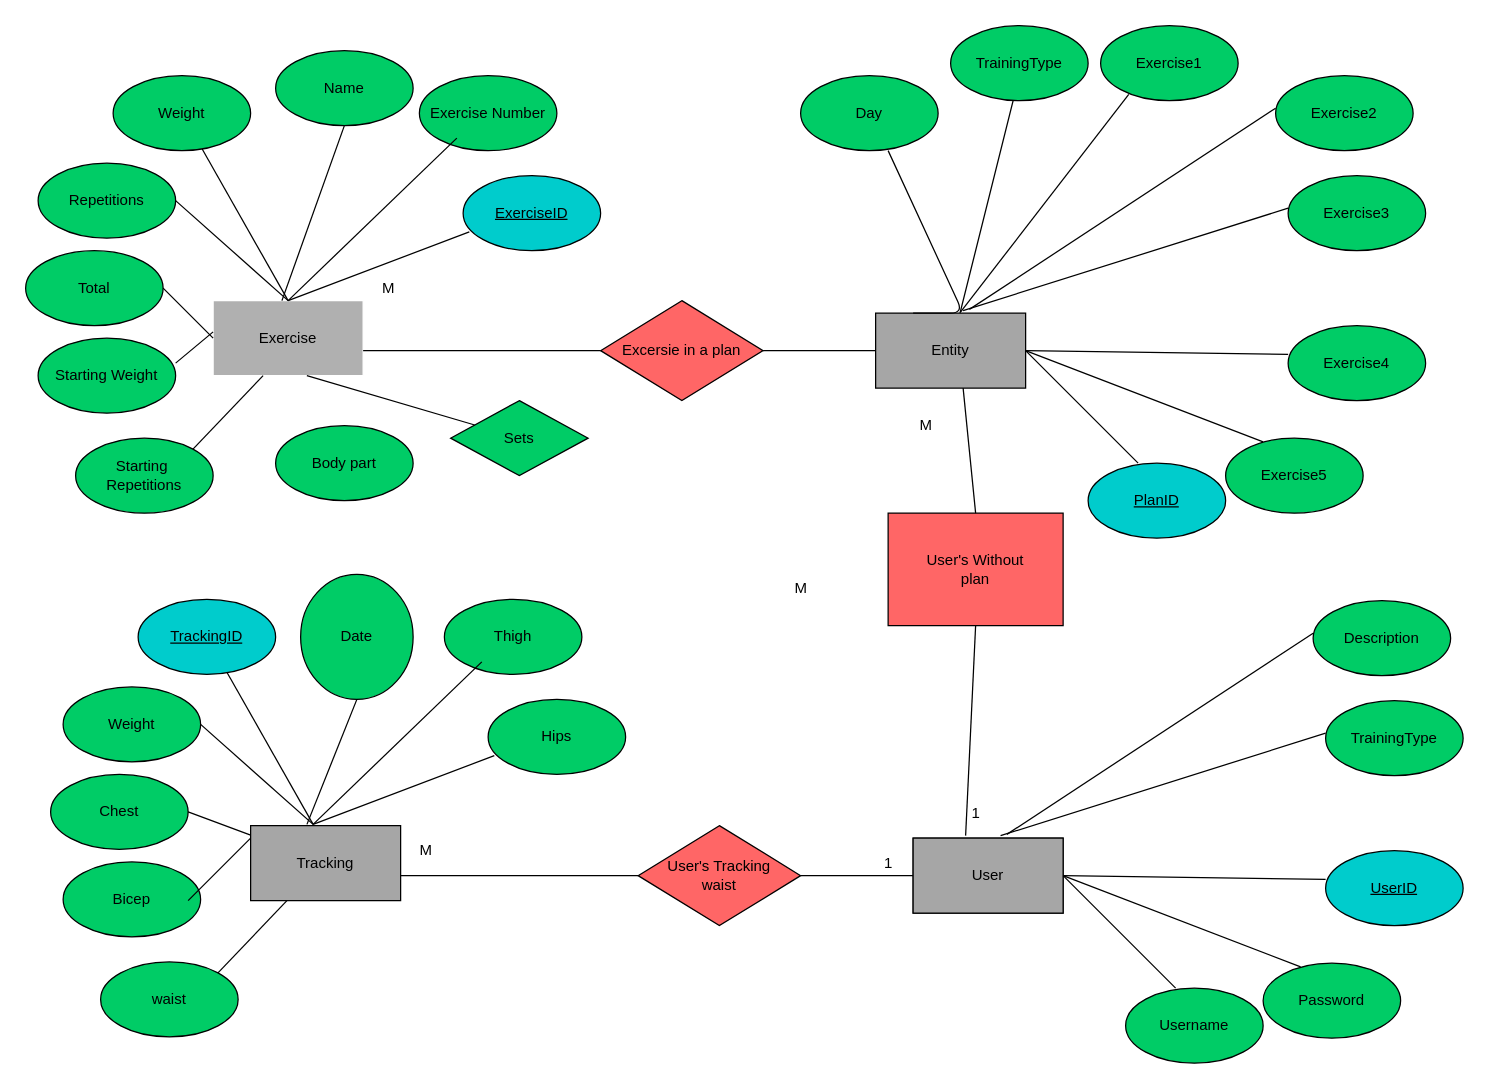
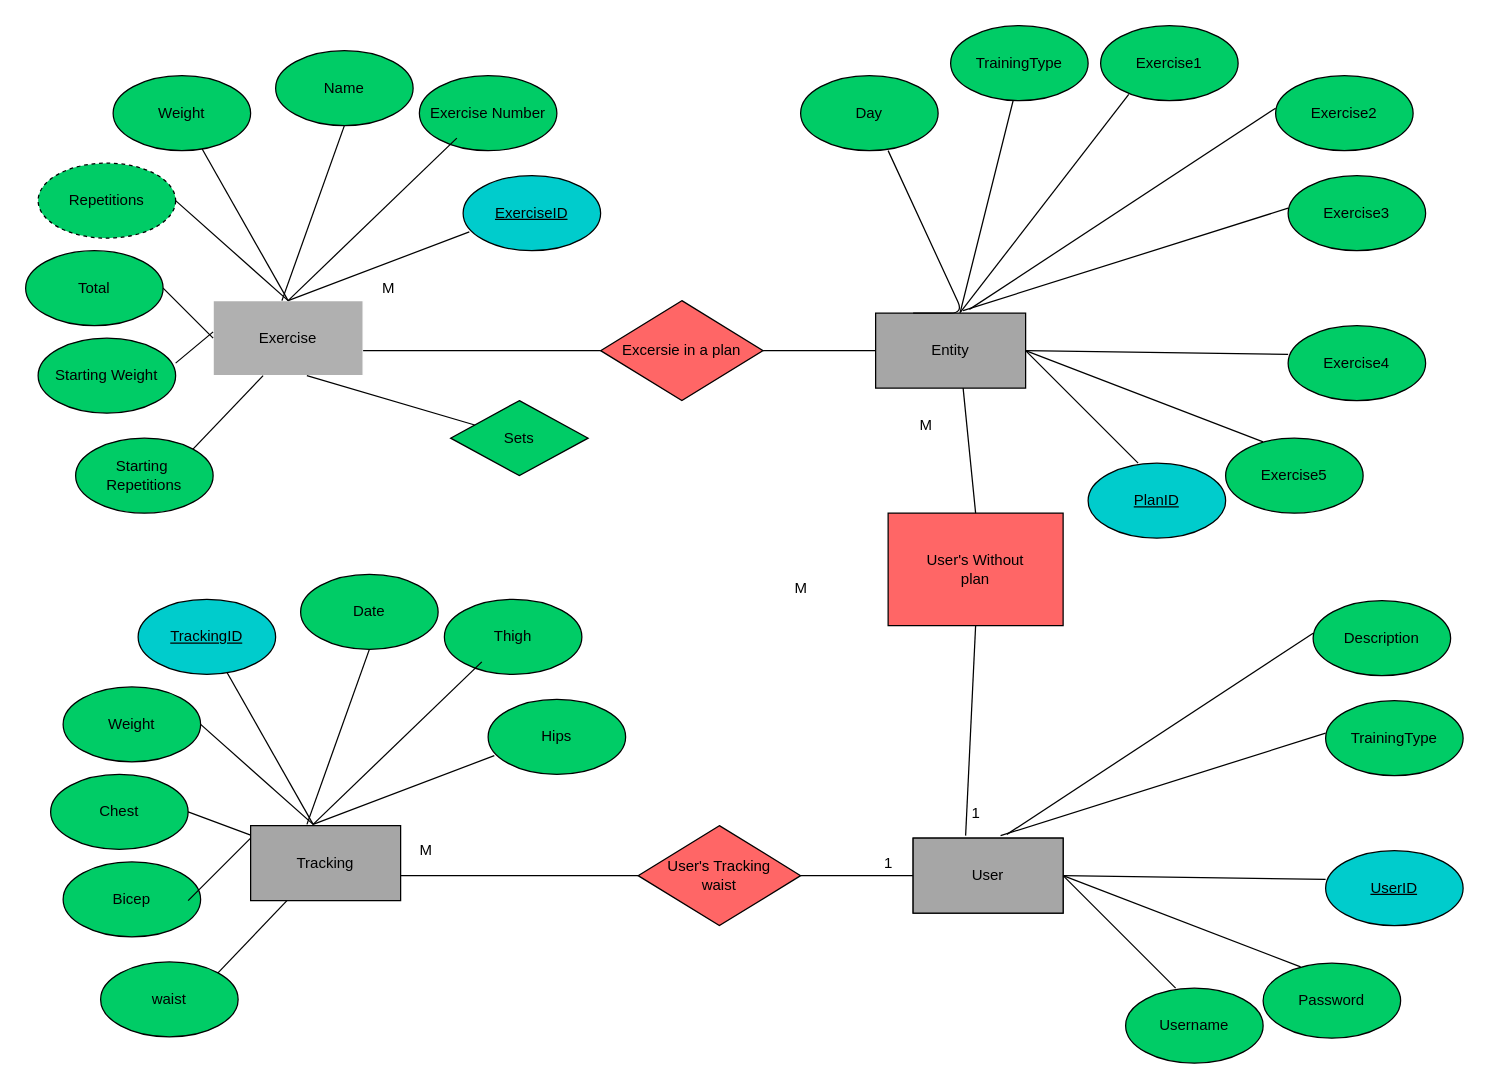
node "Repetitions": style solid -> dashed
node "Body part": removed
node "Date": size 113x125 -> 138x75
